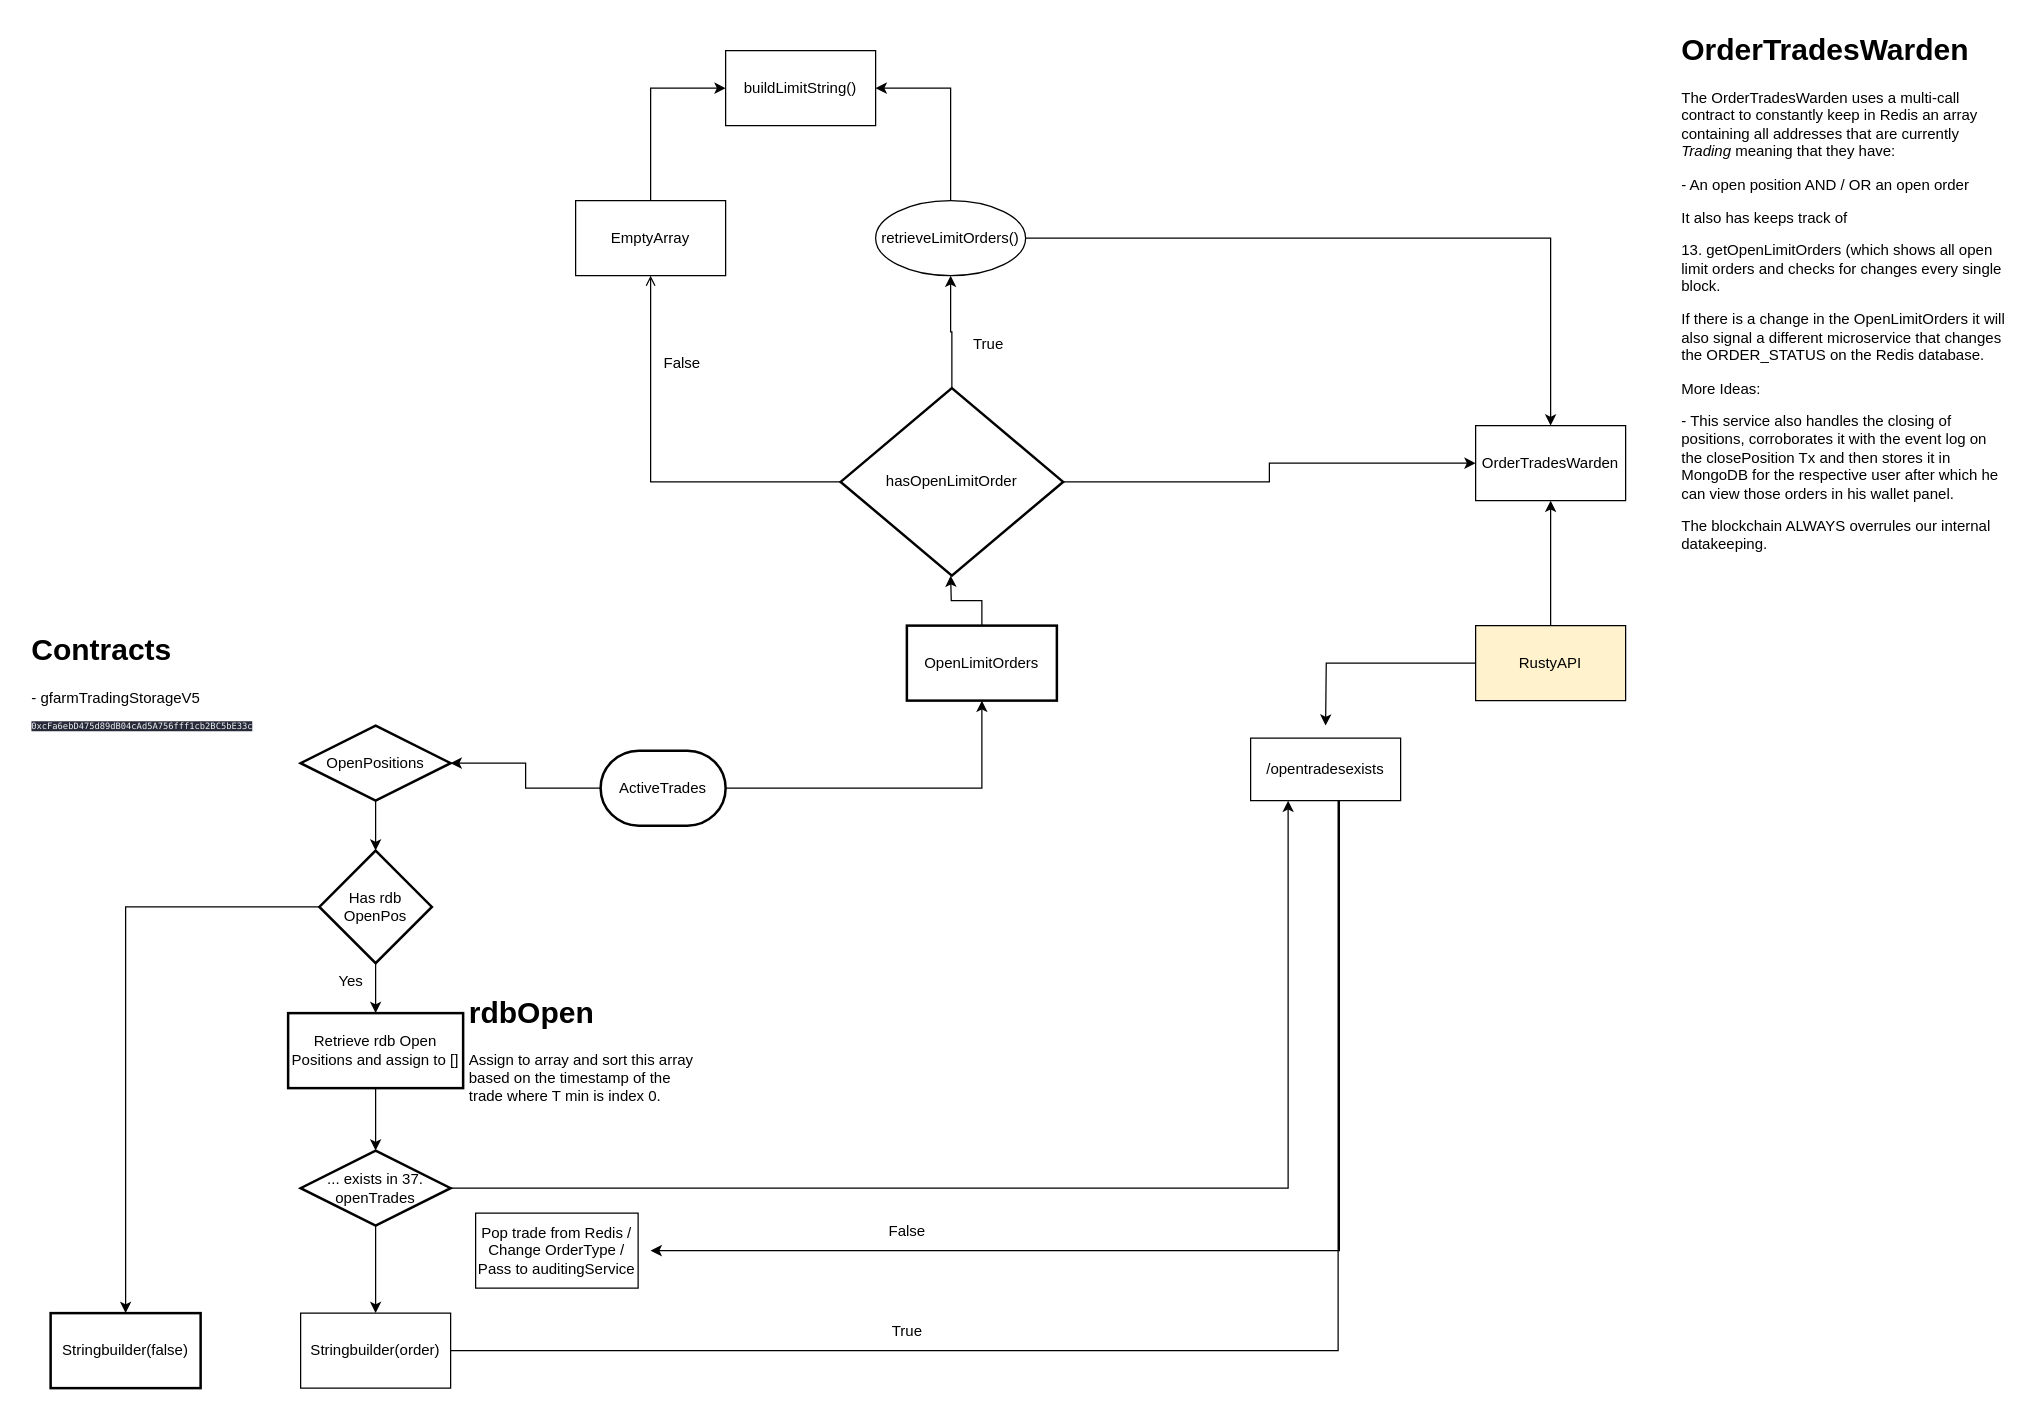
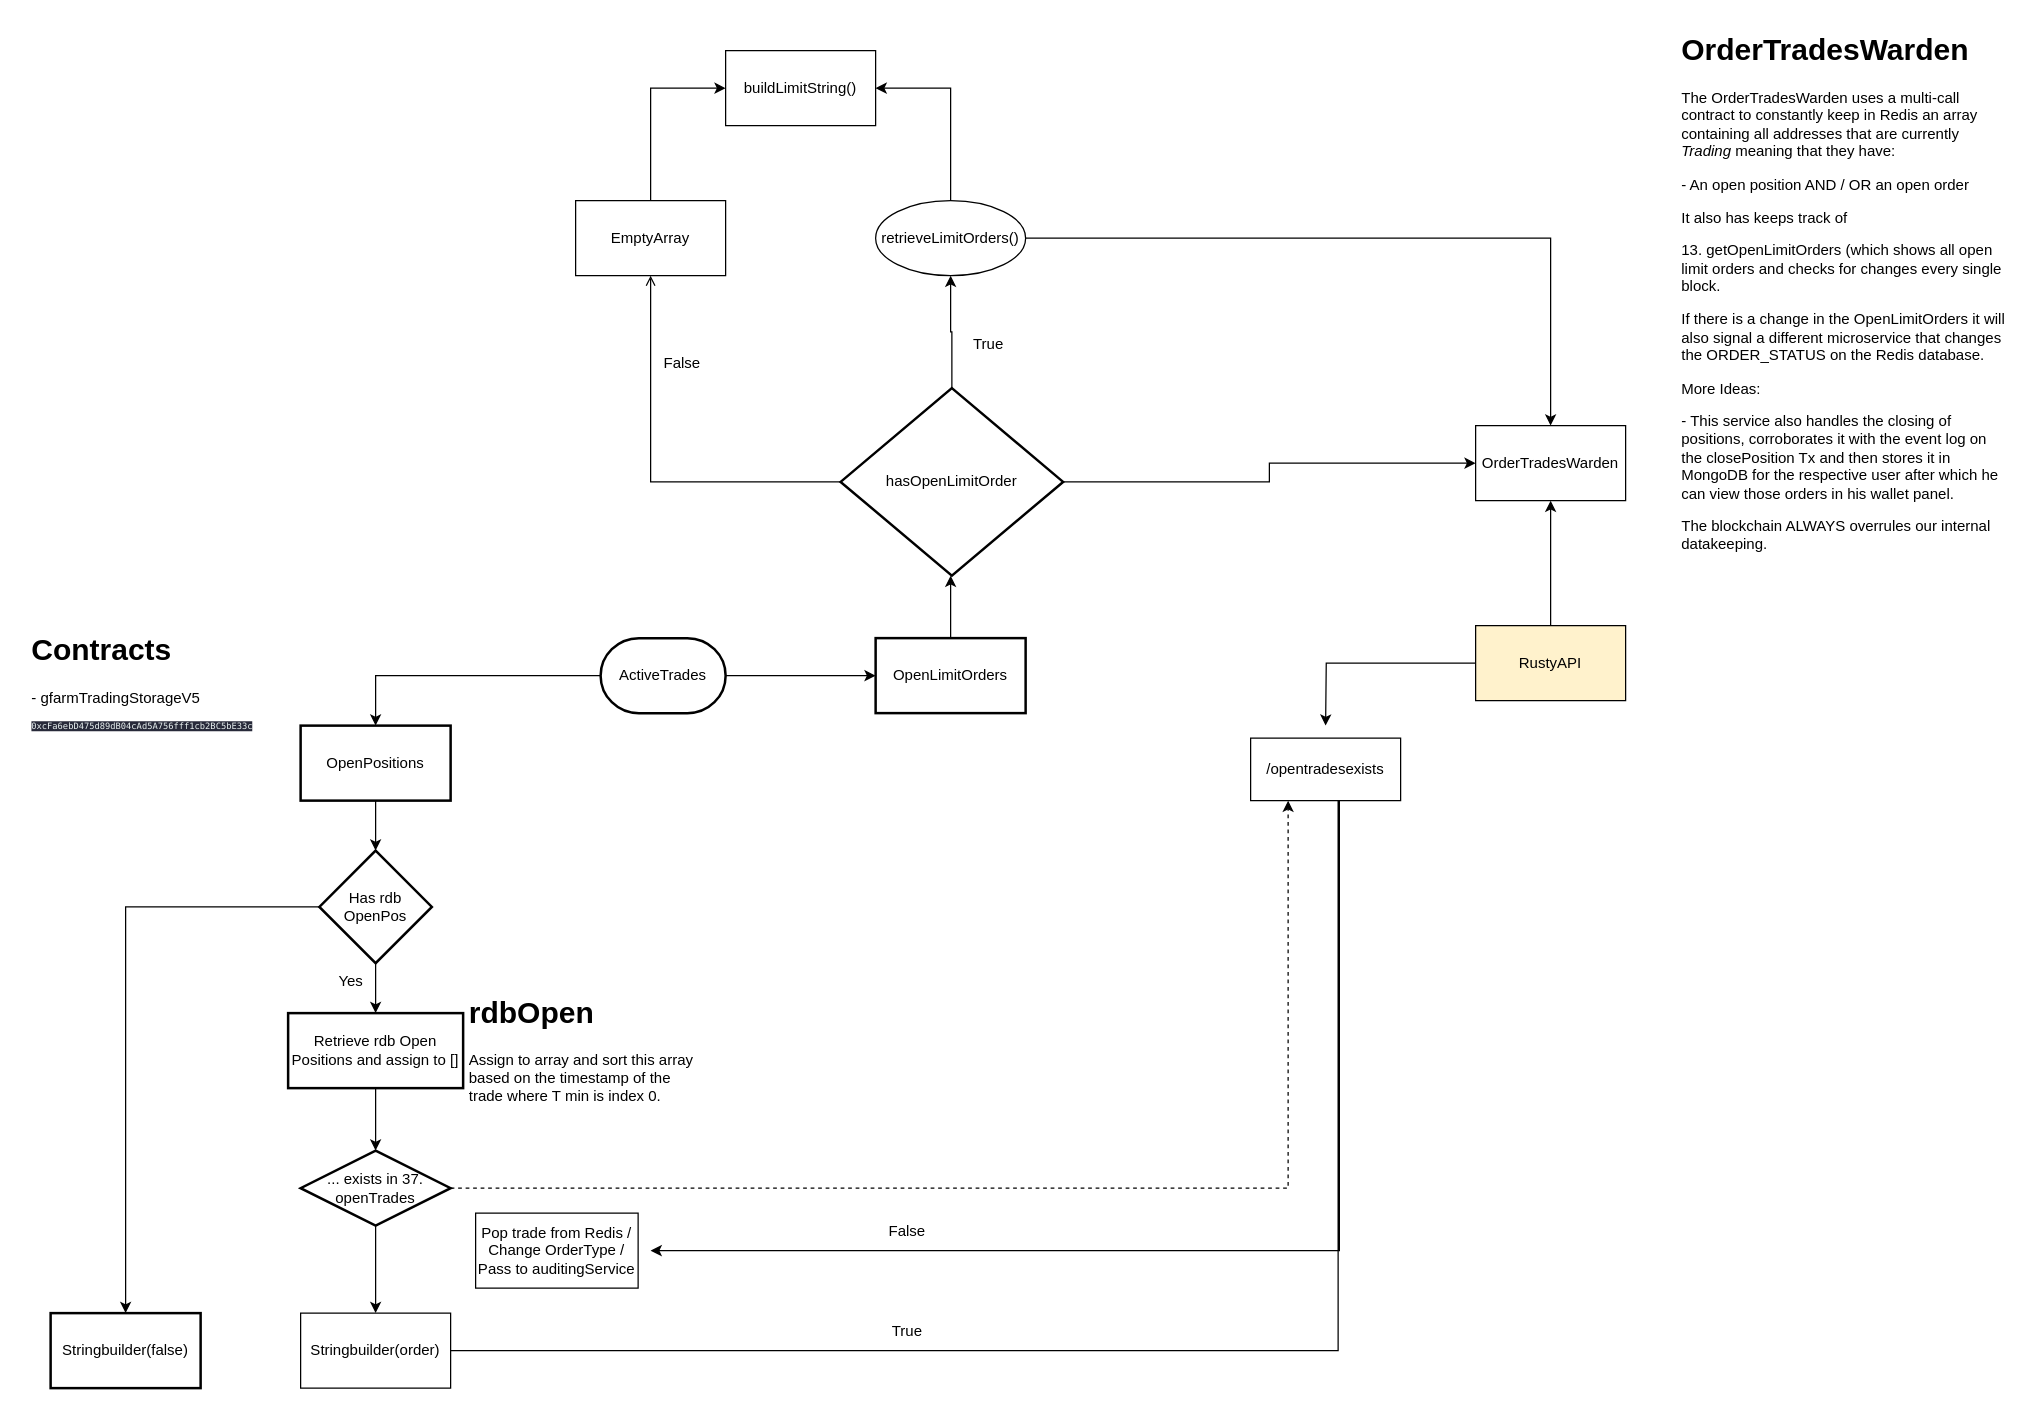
node "OpenLimitOrders": moved (982, 663) -> (951, 676)
node "OpenPositions": shape diamond -> rectangle
node "ActiveTrades": moved (663, 788) -> (663, 676)
edge "... exists in 37. openTrades" -> "/opentradesexists": style solid -> dashed
